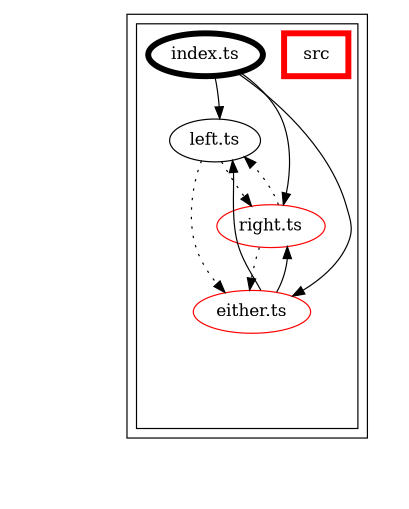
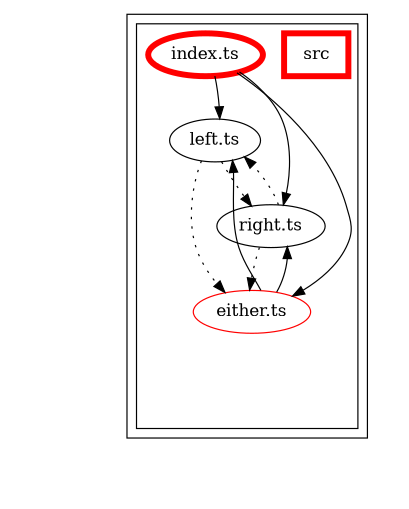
node "index.ts": color black -> #ff0000
node "right.ts": color #ff0000 -> black
